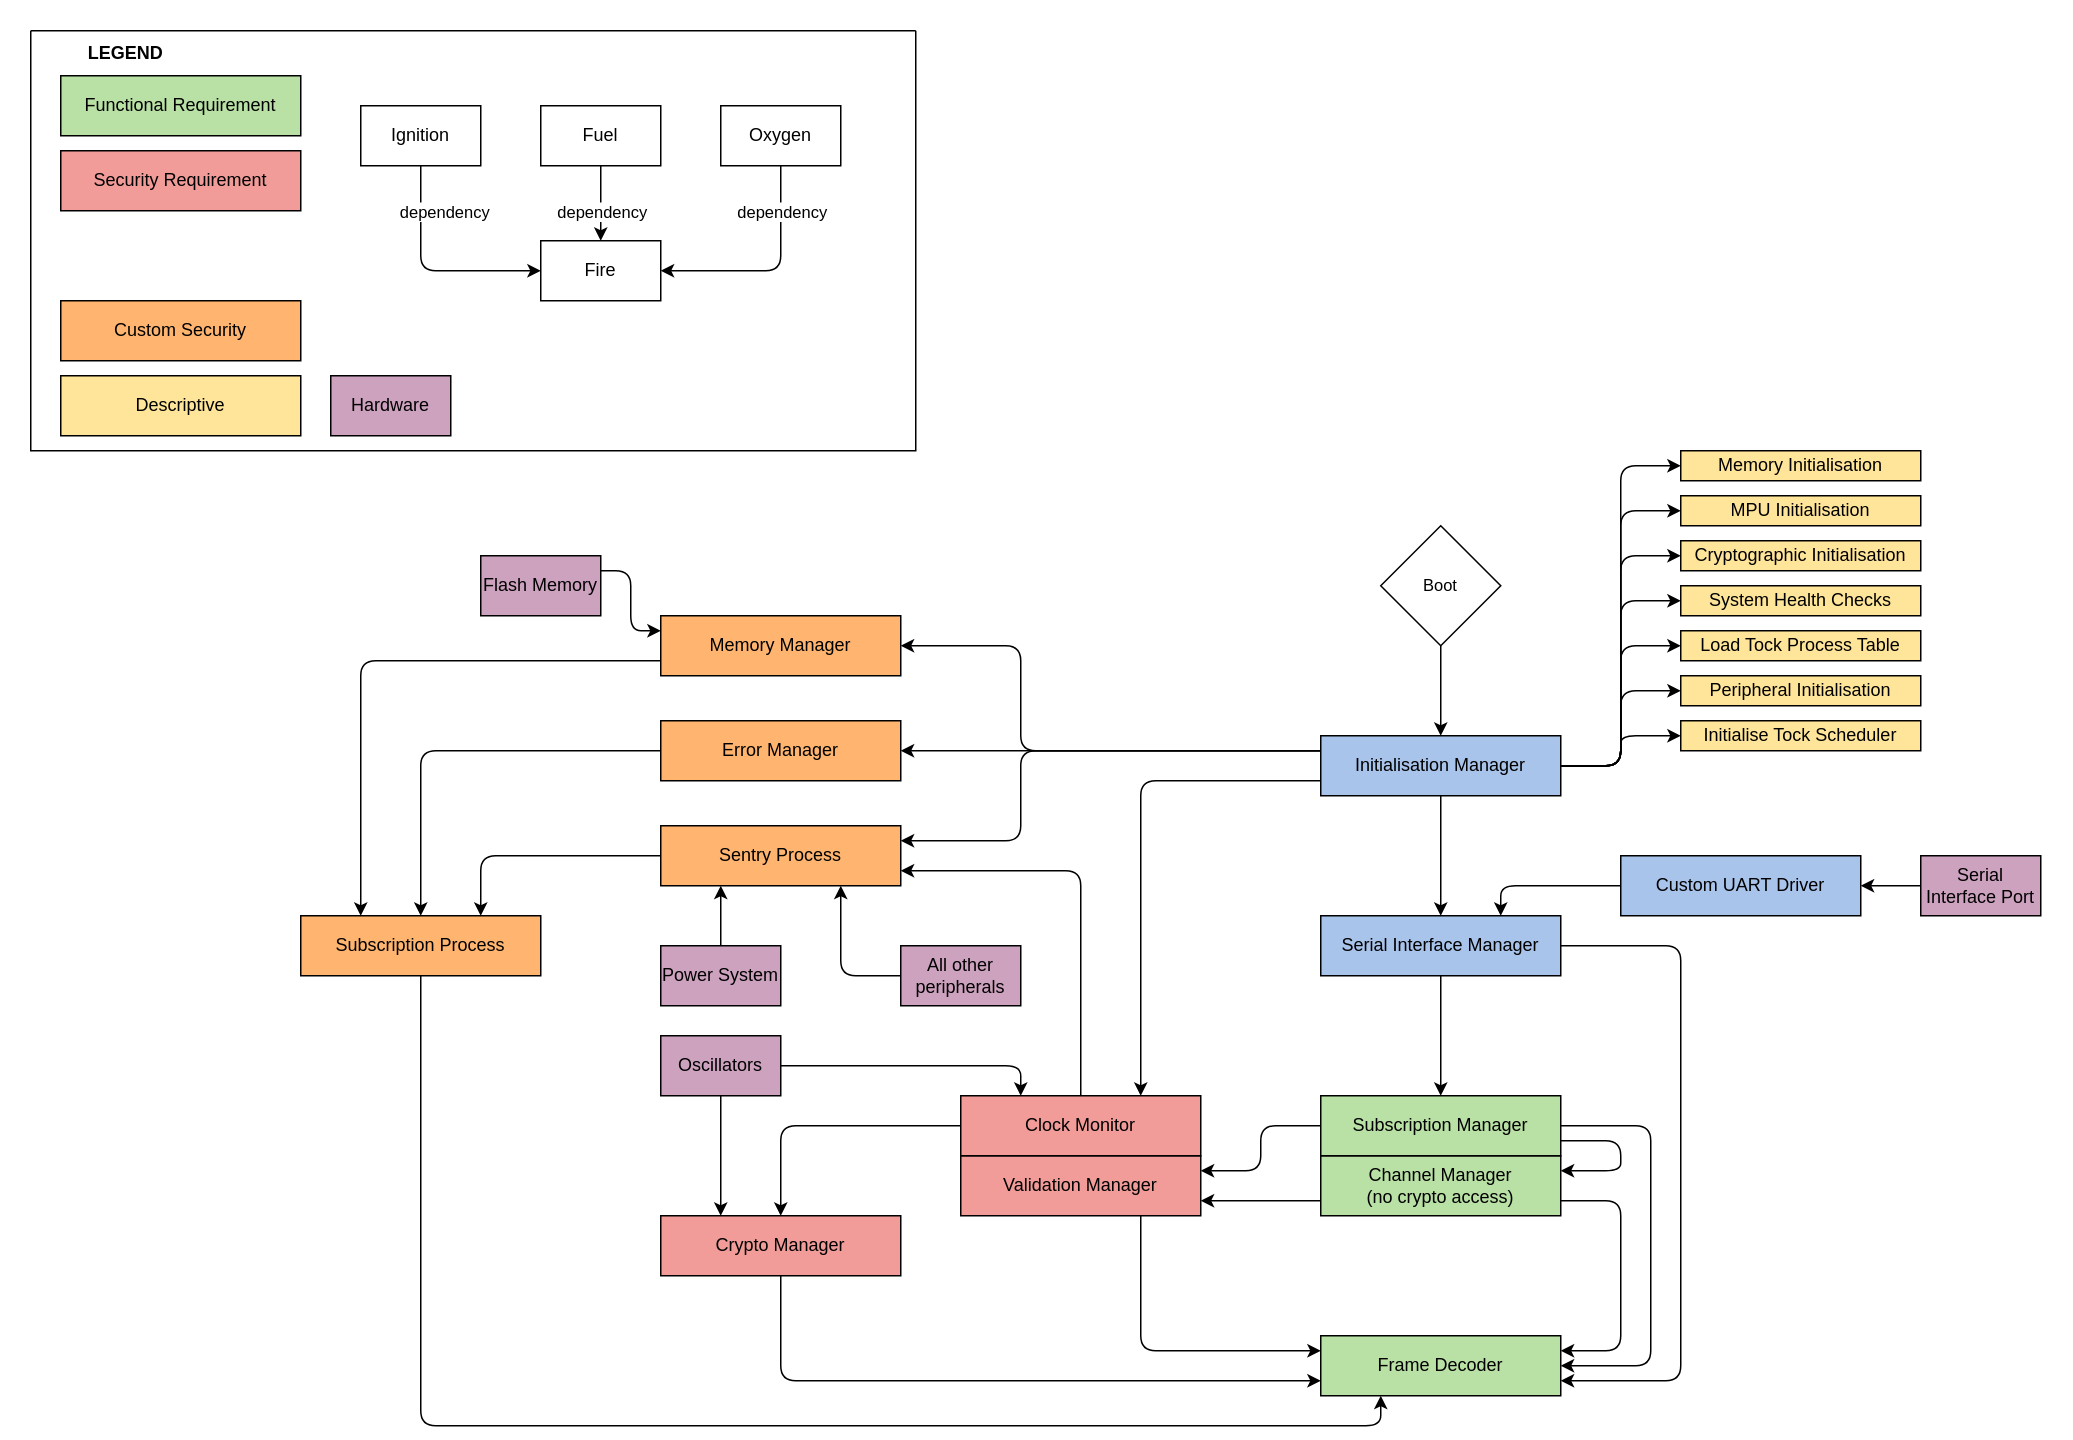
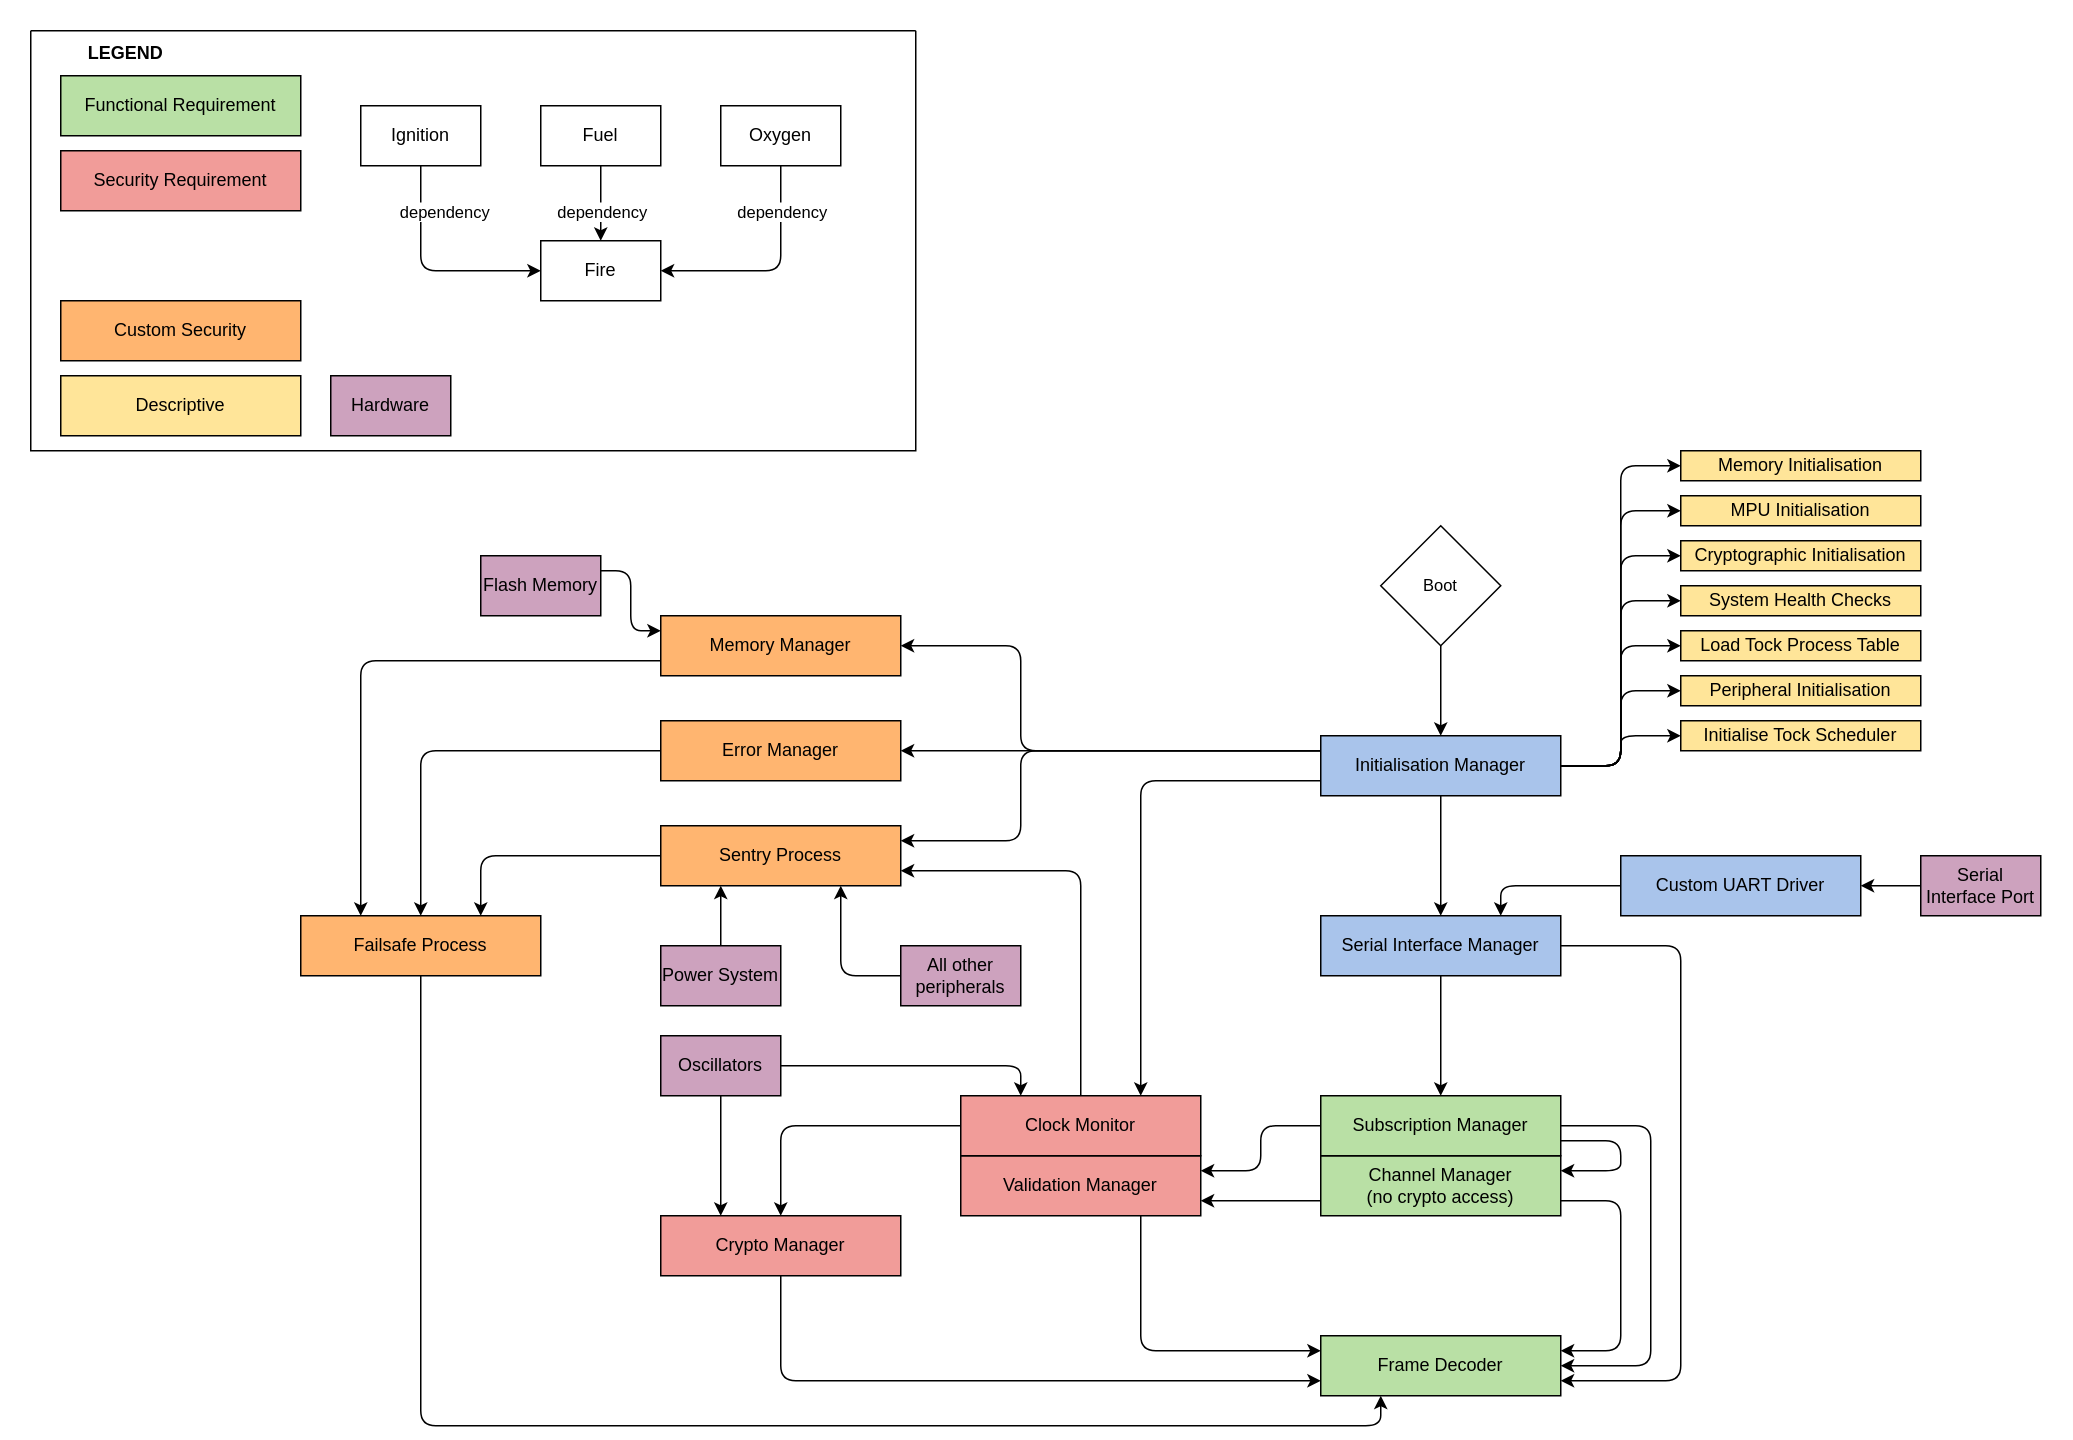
node "Subscription Process": label "Subscription Process" -> "Failsafe Process"
